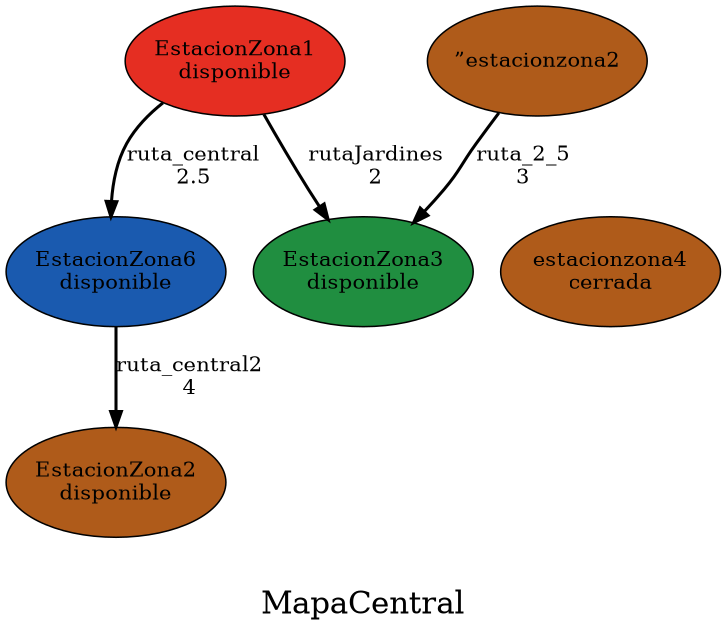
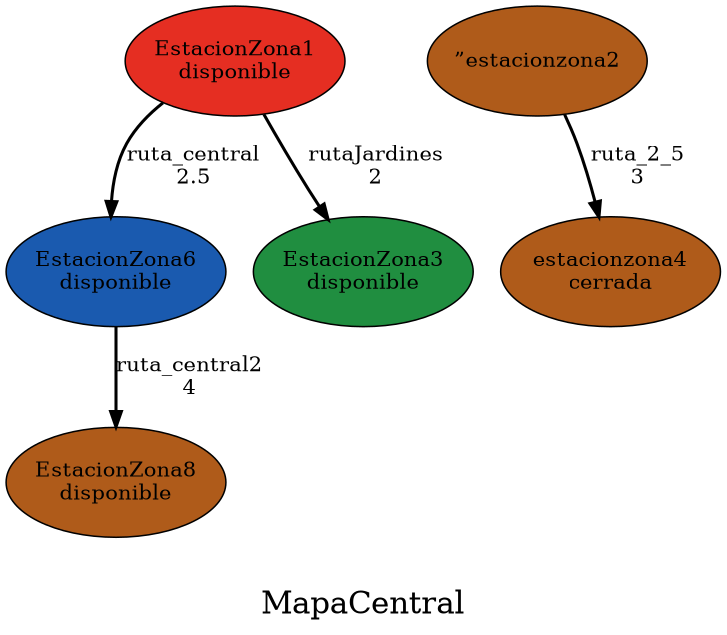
edge "”estacionzona2" -> "EstacionZona3 disponible": now "”estacionzona2" -> "estacionzona4 cerrada"
node "EstacionZona2 disponible": label "EstacionZona2 disponible" -> "EstacionZona8 disponible"
